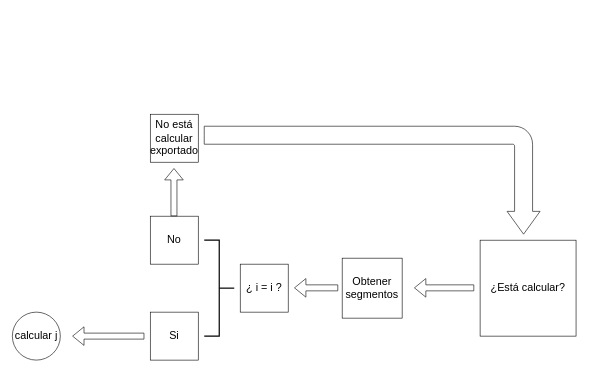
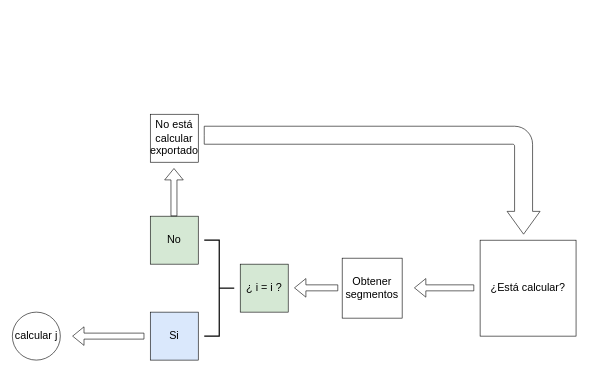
node "No": fillcolor #ffffff -> #d5e8d4
node "¿ i = i ?": fillcolor #ffffff -> #d5e8d4
node "Si": fillcolor #ffffff -> #dae8fc
